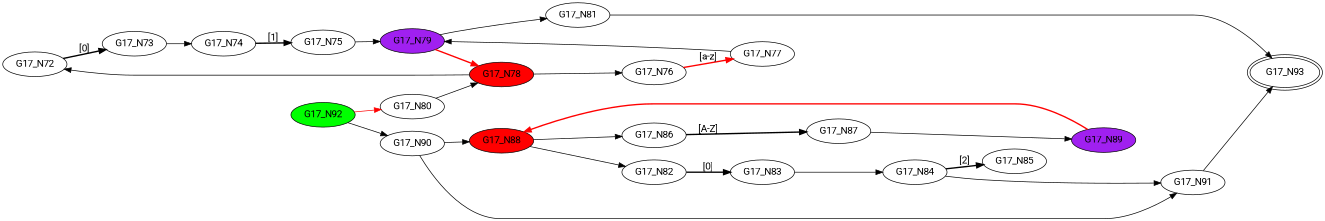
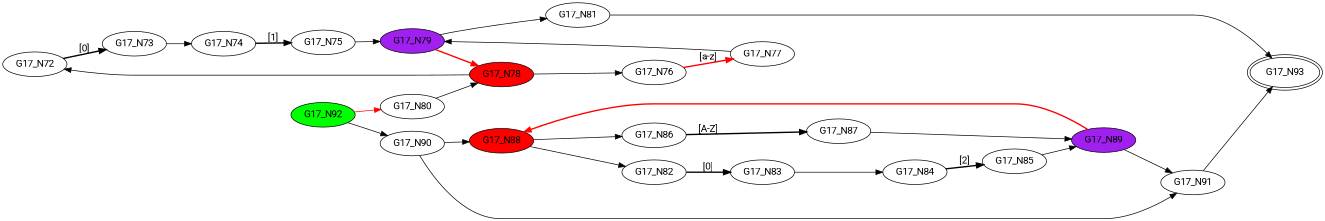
edge "G17_N85" -> "G17_N89": added
edge "G17_N84" -> "G17_N91": now "G17_N89" -> "G17_N91"
